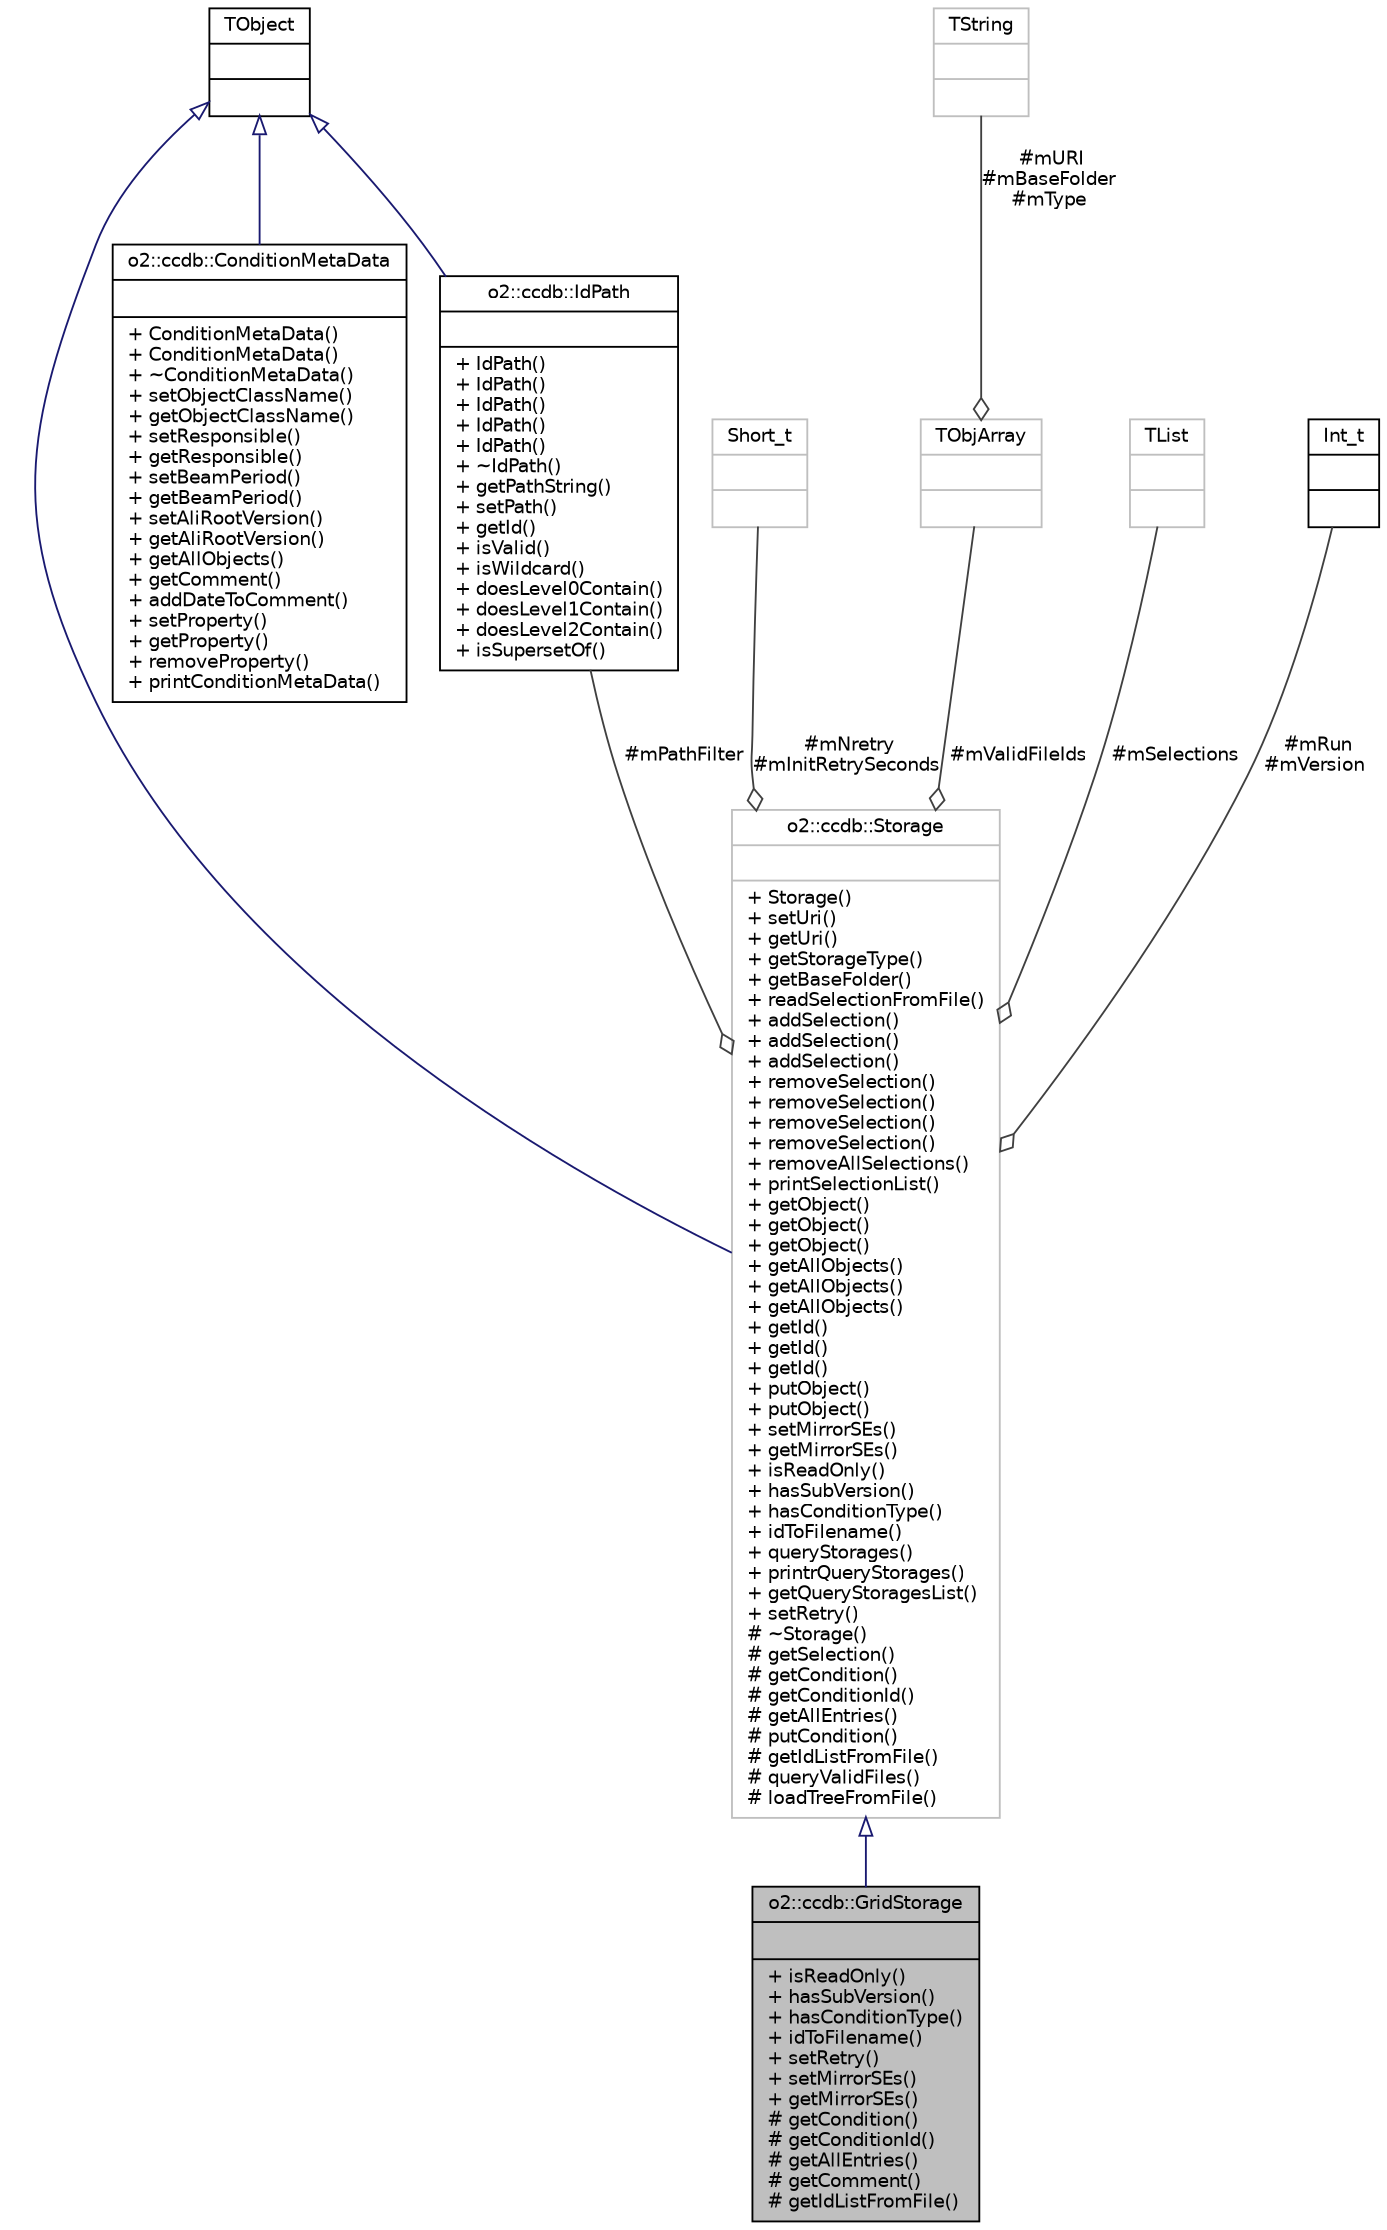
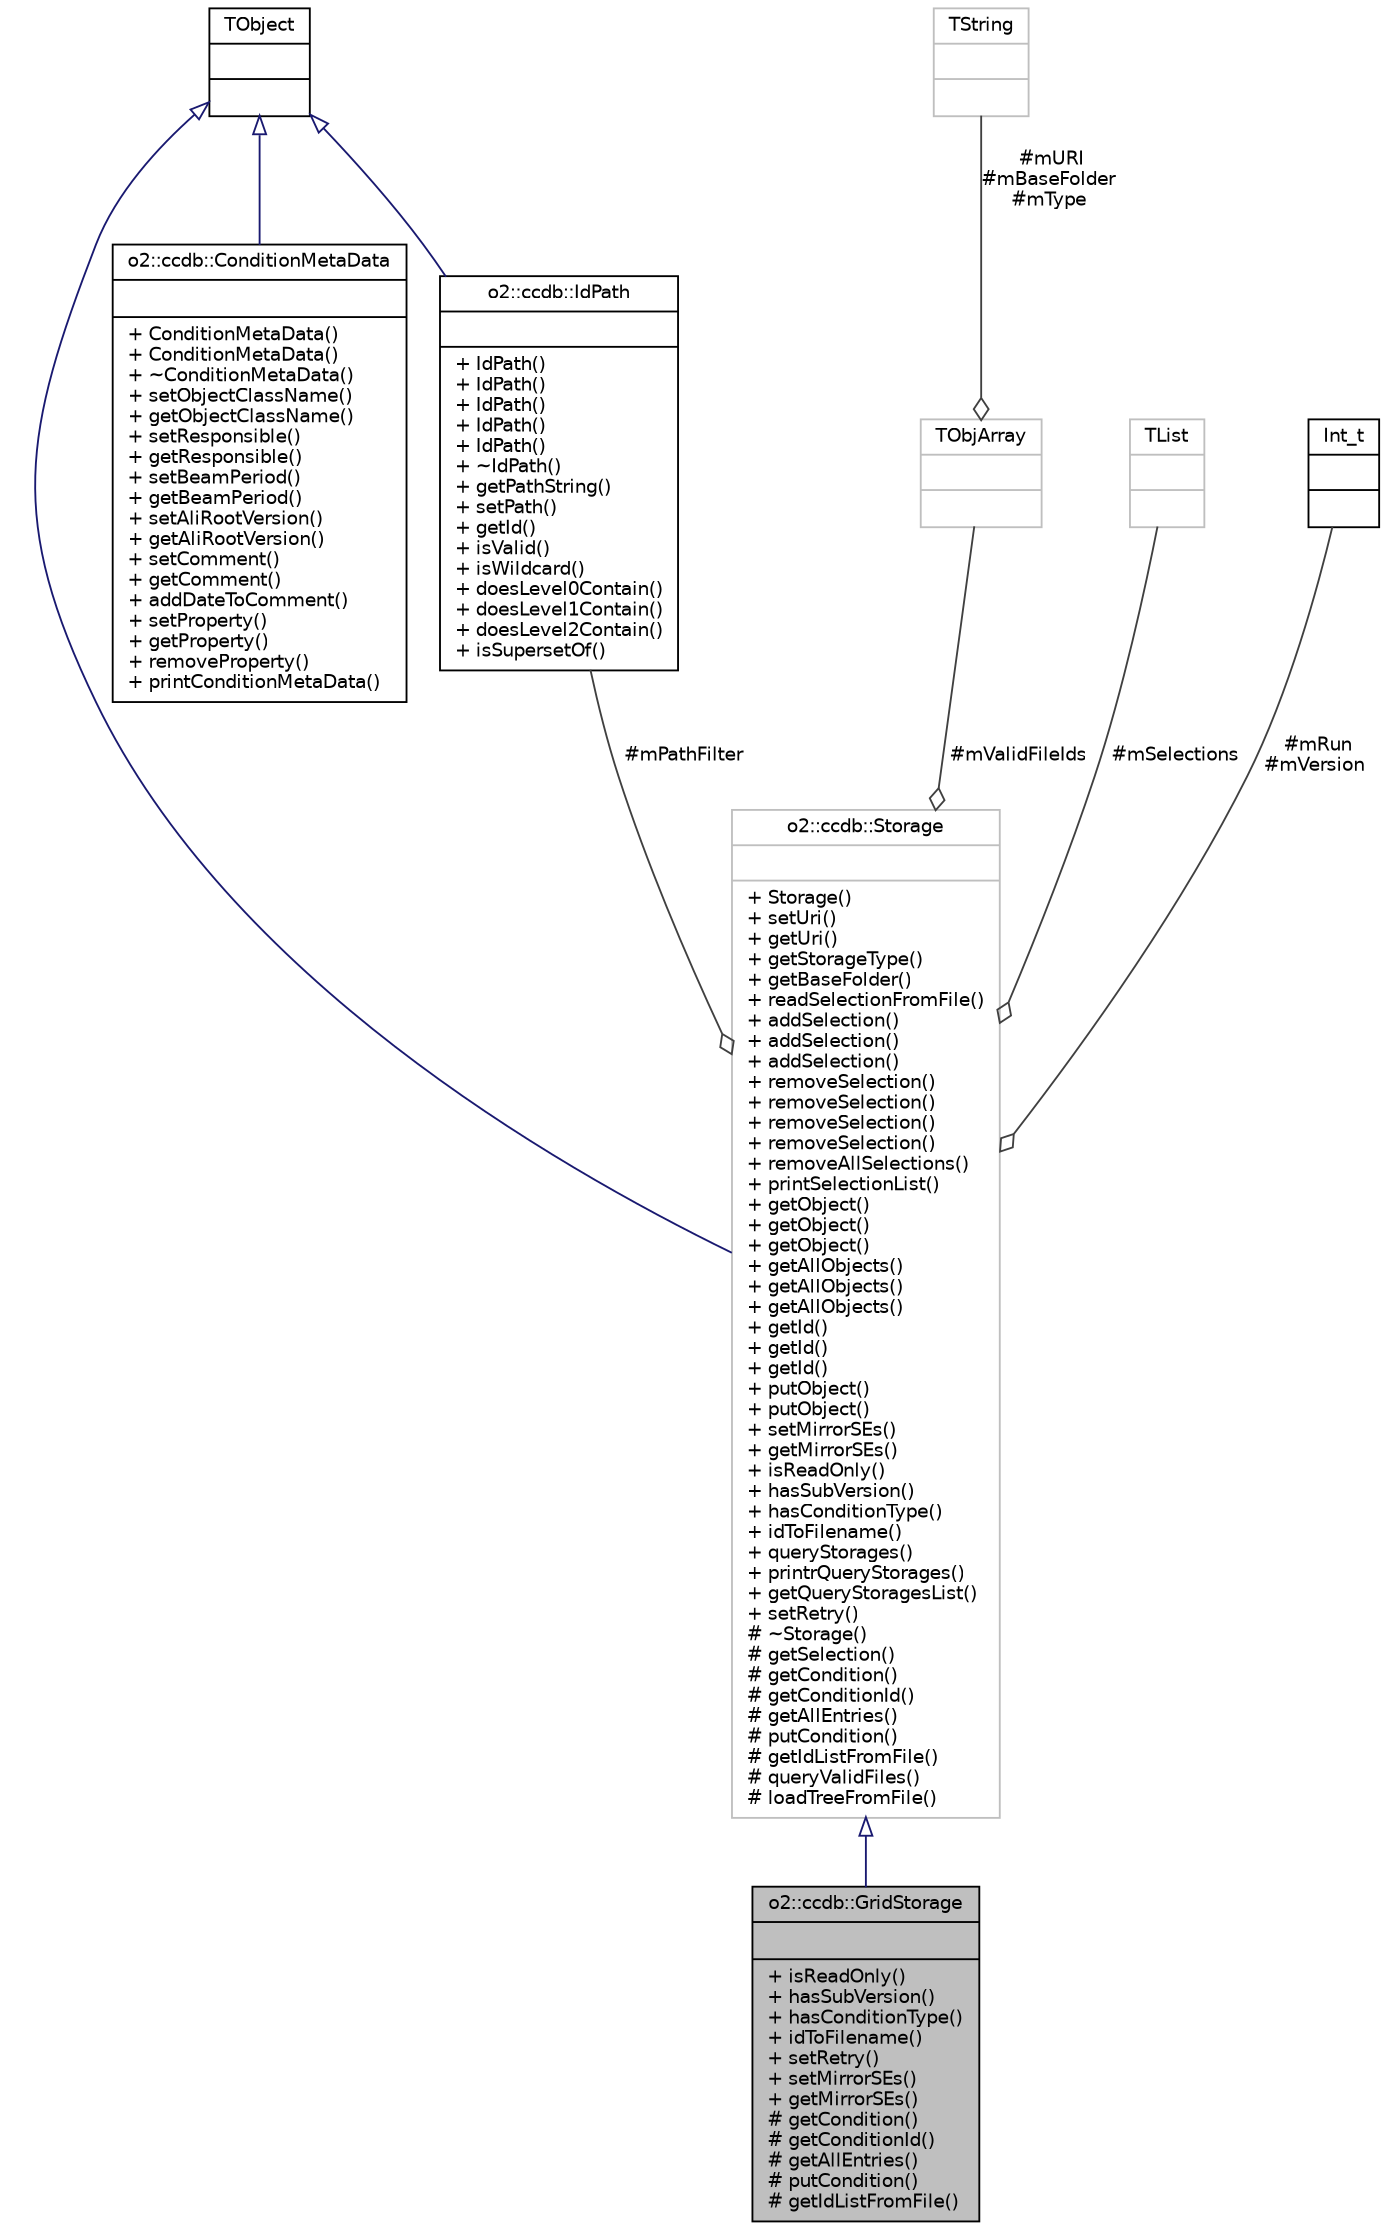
node "Short_t": removed
node "o2::ccdb::ConditionMetaData": text "+ getAllObjects()" -> "+ setComment()"
node "o2::ccdb::GridStorage": text "# getComment()" -> "# putCondition()"
